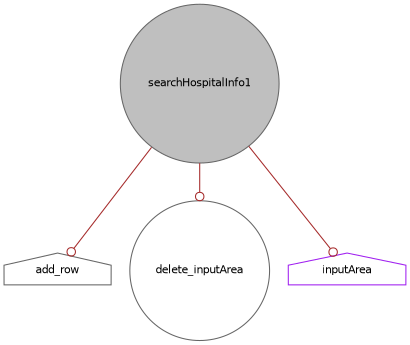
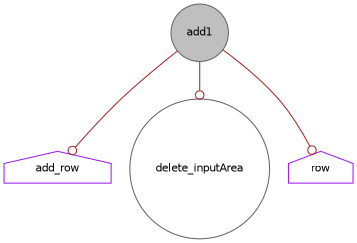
node "searchHospitalInfo1": label "searchHospitalInfo1" -> "add1"
node "add_row": color gray40 -> purple
node "inputArea": label "inputArea" -> "row"
